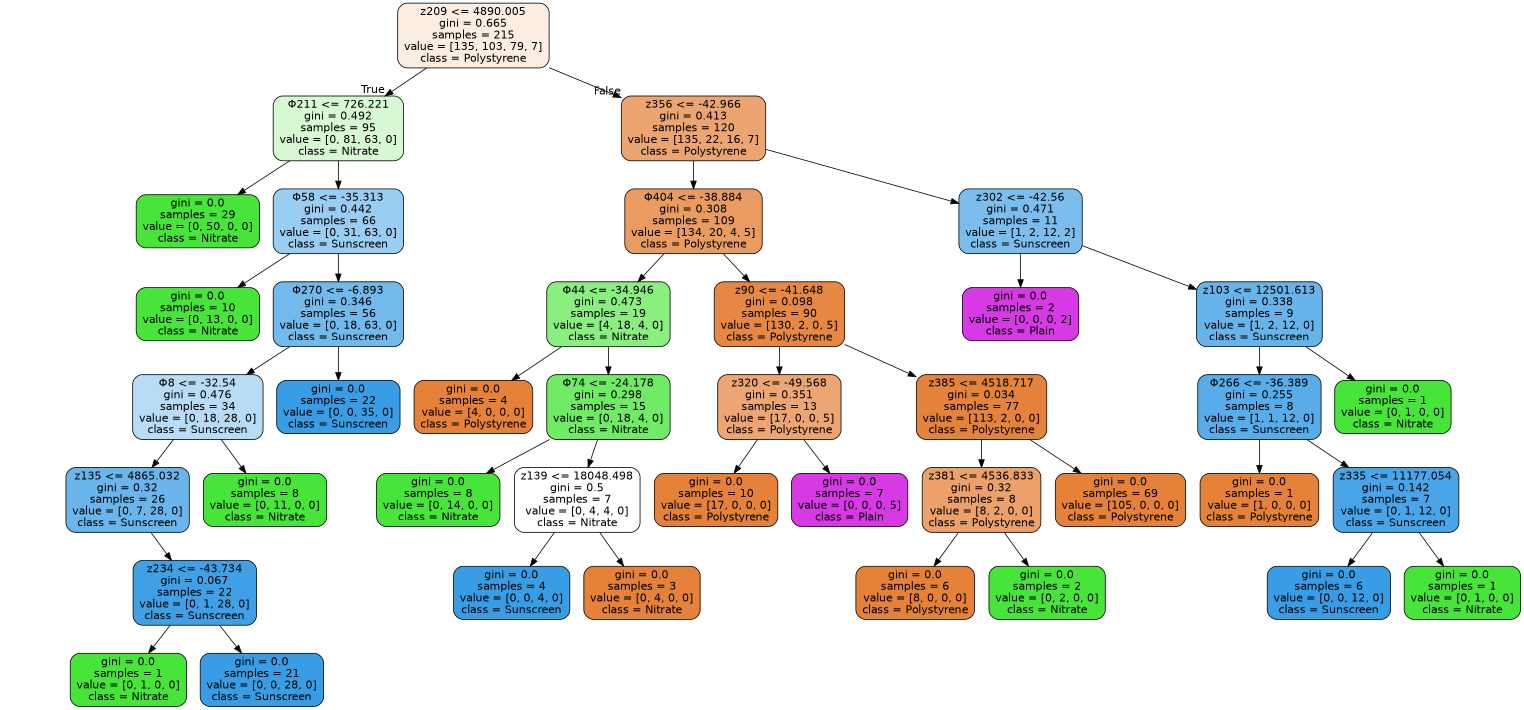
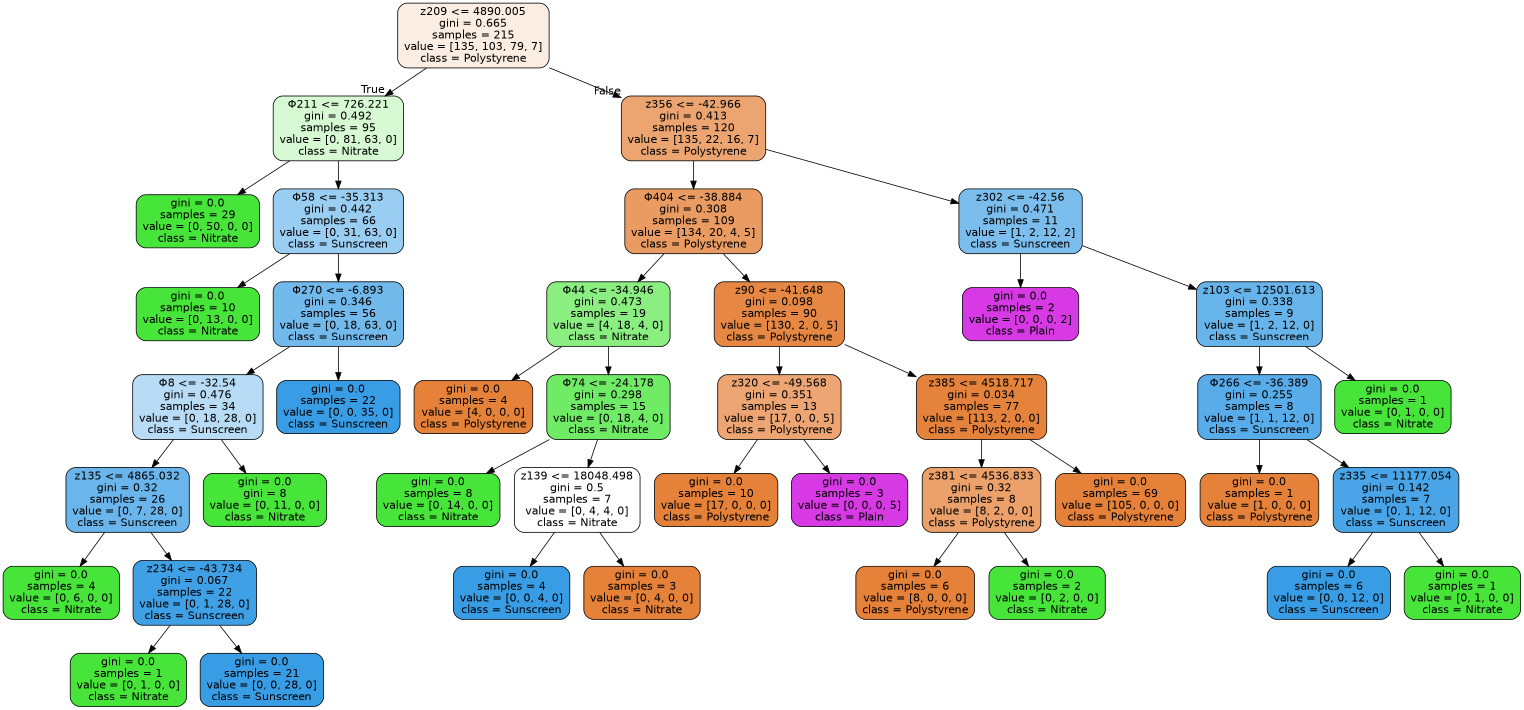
node "gini = 0.0 samples = 8 value = [0, 11, 0, 0] class = Nitrate": label "gini = 0.0 samples = 8 value = [0, 11, 0, 0] class = Nitrate" -> "gini = 0.0 gini = 8 value = [0, 11, 0, 0] class = Nitrate"
node "gini = 0.0 samples = 7 value = [0, 0, 0, 5] class = Plain": label "gini = 0.0 samples = 7 value = [0, 0, 0, 5] class = Plain" -> "gini = 0.0 samples = 3 value = [0, 0, 0, 5] class = Plain"
node "gini = 0.0 samples = 4 value = [0, 6, 0, 0] class = Nitrate": added
